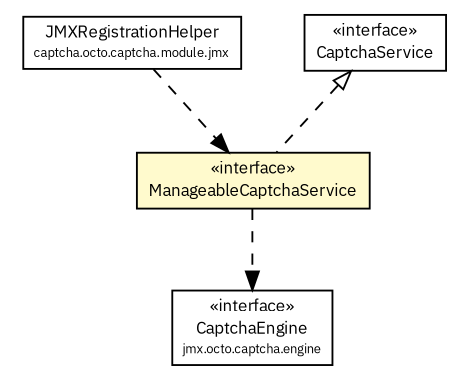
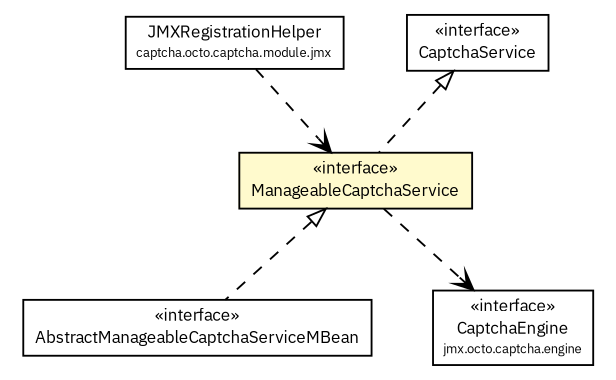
edge "JMXRegistrationHelper" -> "ManageableCaptchaService": arrowhead normal -> open
edge "ManageableCaptchaService" -> "CaptchaEngine": arrowhead normal -> open
node "AbstractManageableCaptchaServiceMBean": added
